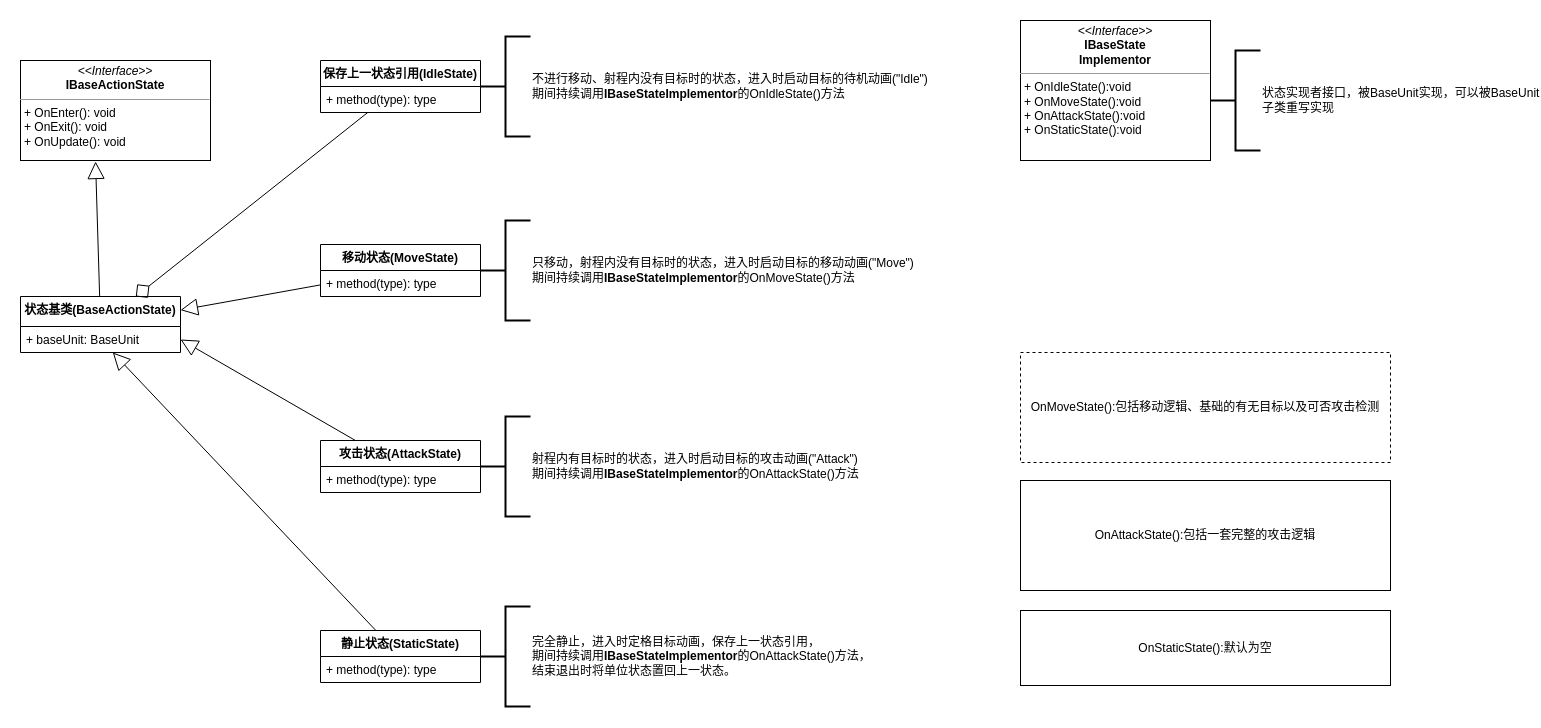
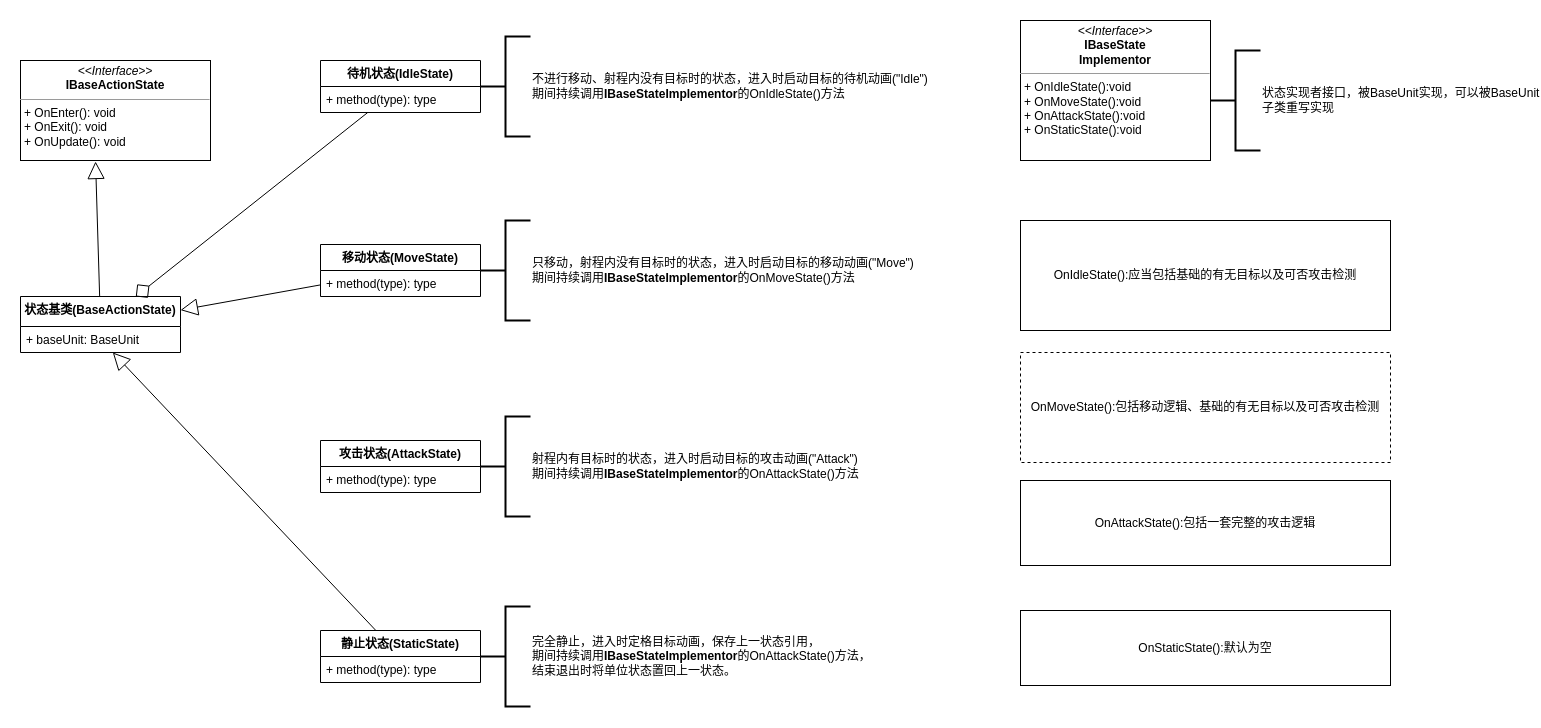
node "保存上一状态引用(IdleState)": label "保存上一状态引用(IdleState)" -> "待机状态(IdleState)"
node "OnIdleState():应当包括基础的有无目标以及可否攻击检测": added
edge "攻击状态(AttackState)" -> "+ baseUnit: BaseUnit": removed
node "OnAttackState():包括一套完整的攻击逻辑": size 370x110 -> 370x85
